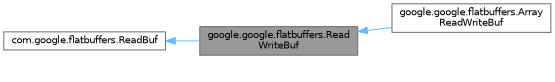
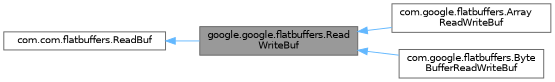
node "google.google.flatbuffers.Array ReadWriteBuf": label "google.google.flatbuffers.Array ReadWriteBuf" -> "com.google.flatbuffers.Array ReadWriteBuf"
node "com.google.flatbuffers.ReadBuf": label "com.google.flatbuffers.ReadBuf" -> "com.com.flatbuffers.ReadBuf"
node "com.google.flatbuffers.Byte BufferReadWriteBuf": added
